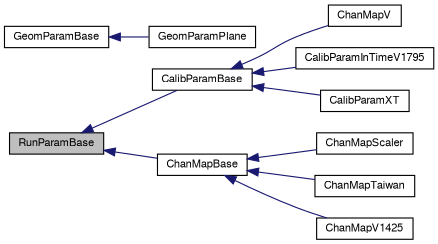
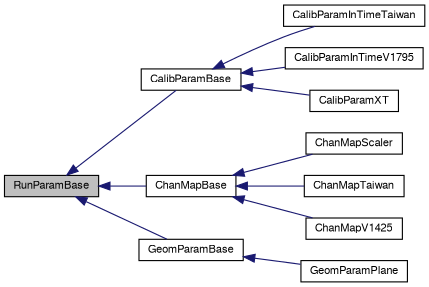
node "ChanMapV": label "ChanMapV" -> "CalibParamInTimeTaiwan"
edge "GeomParamBase" -> "RunParamBase": added
